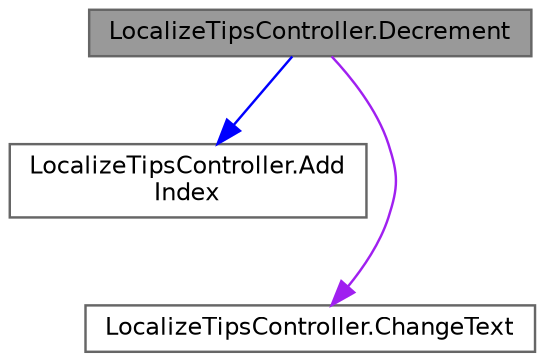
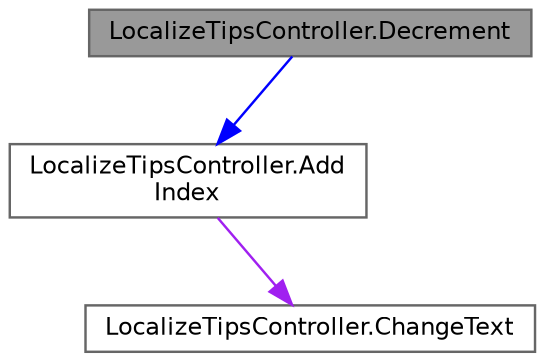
edge "LocalizeTipsController.Decrement" -> "LocalizeTipsController.ChangeText": now "LocalizeTipsController.Add Index" -> "LocalizeTipsController.ChangeText"
